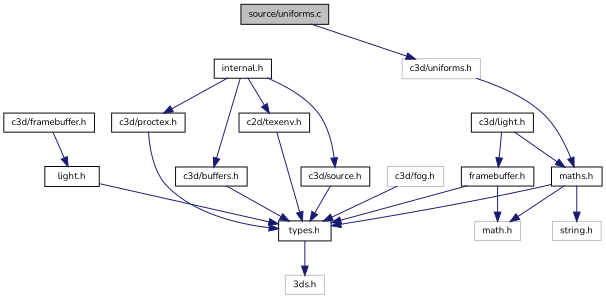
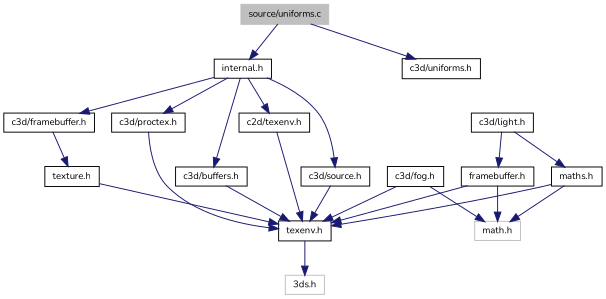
node "source/uniforms.c": color black -> grey75
edge "source/uniforms.c" -> "internal.h": added
node "c3d/uniforms.h": color grey75 -> black
edge "internal.h" -> "c3d/framebuffer.h": added
edge "c3d/uniforms.h" -> "maths.h": removed
node "light.h": label "light.h" -> "texture.h"
node "c3d/fog.h": color grey75 -> black
edge "c3d/fog.h" -> "math.h": added
node "types.h": label "types.h" -> "texenv.h"
node "string.h": removed
